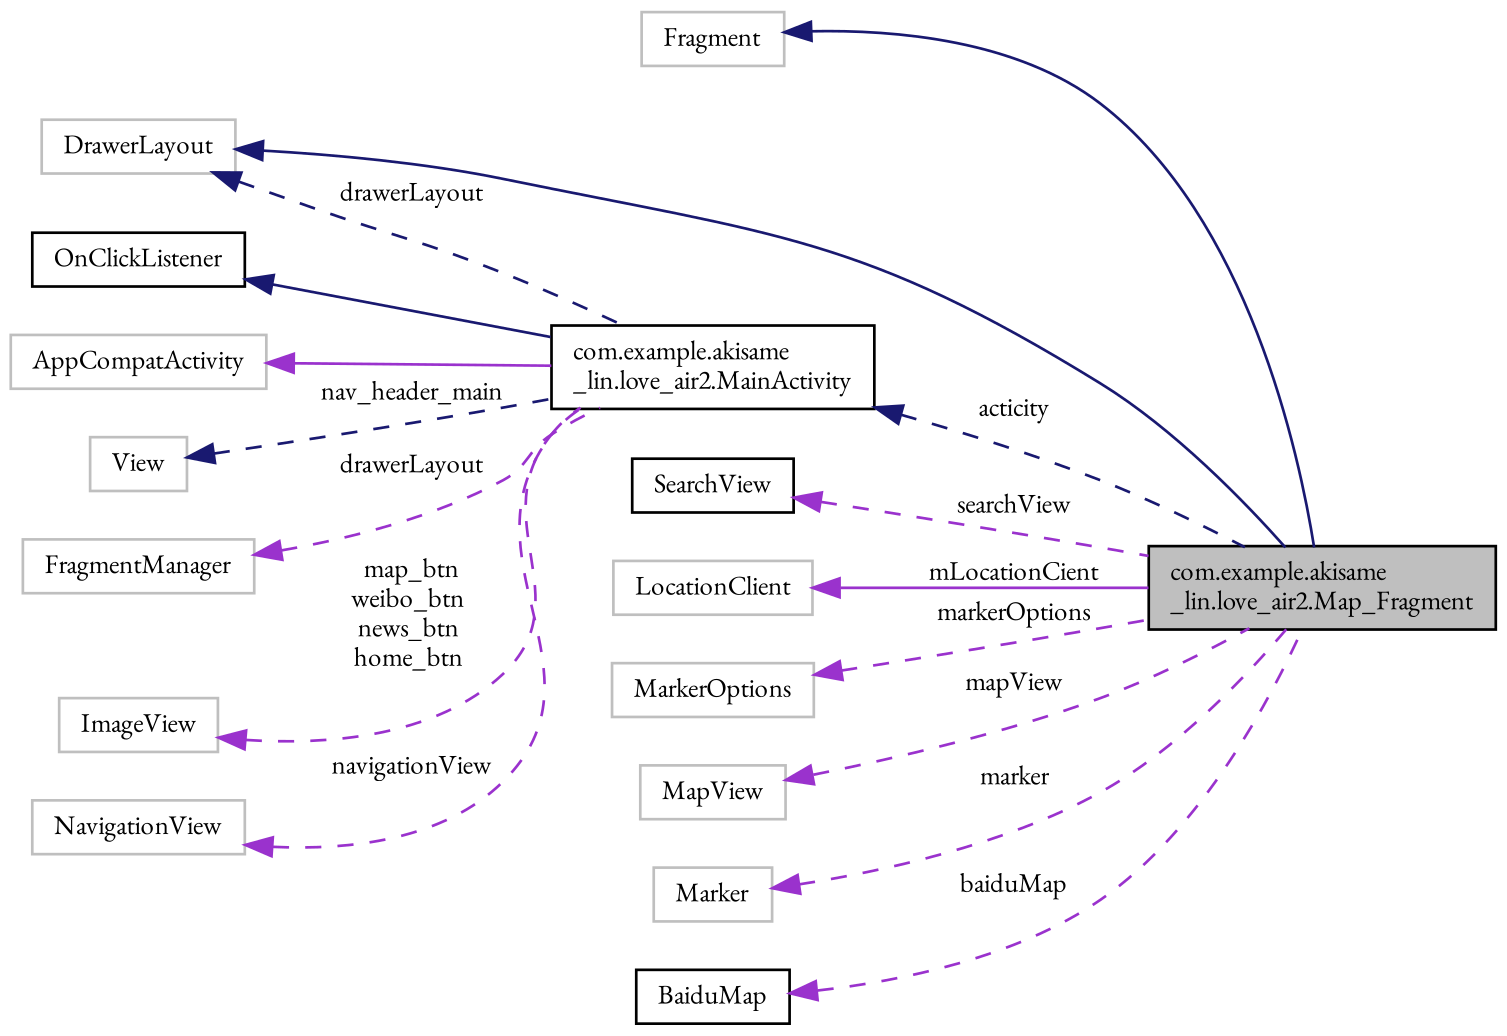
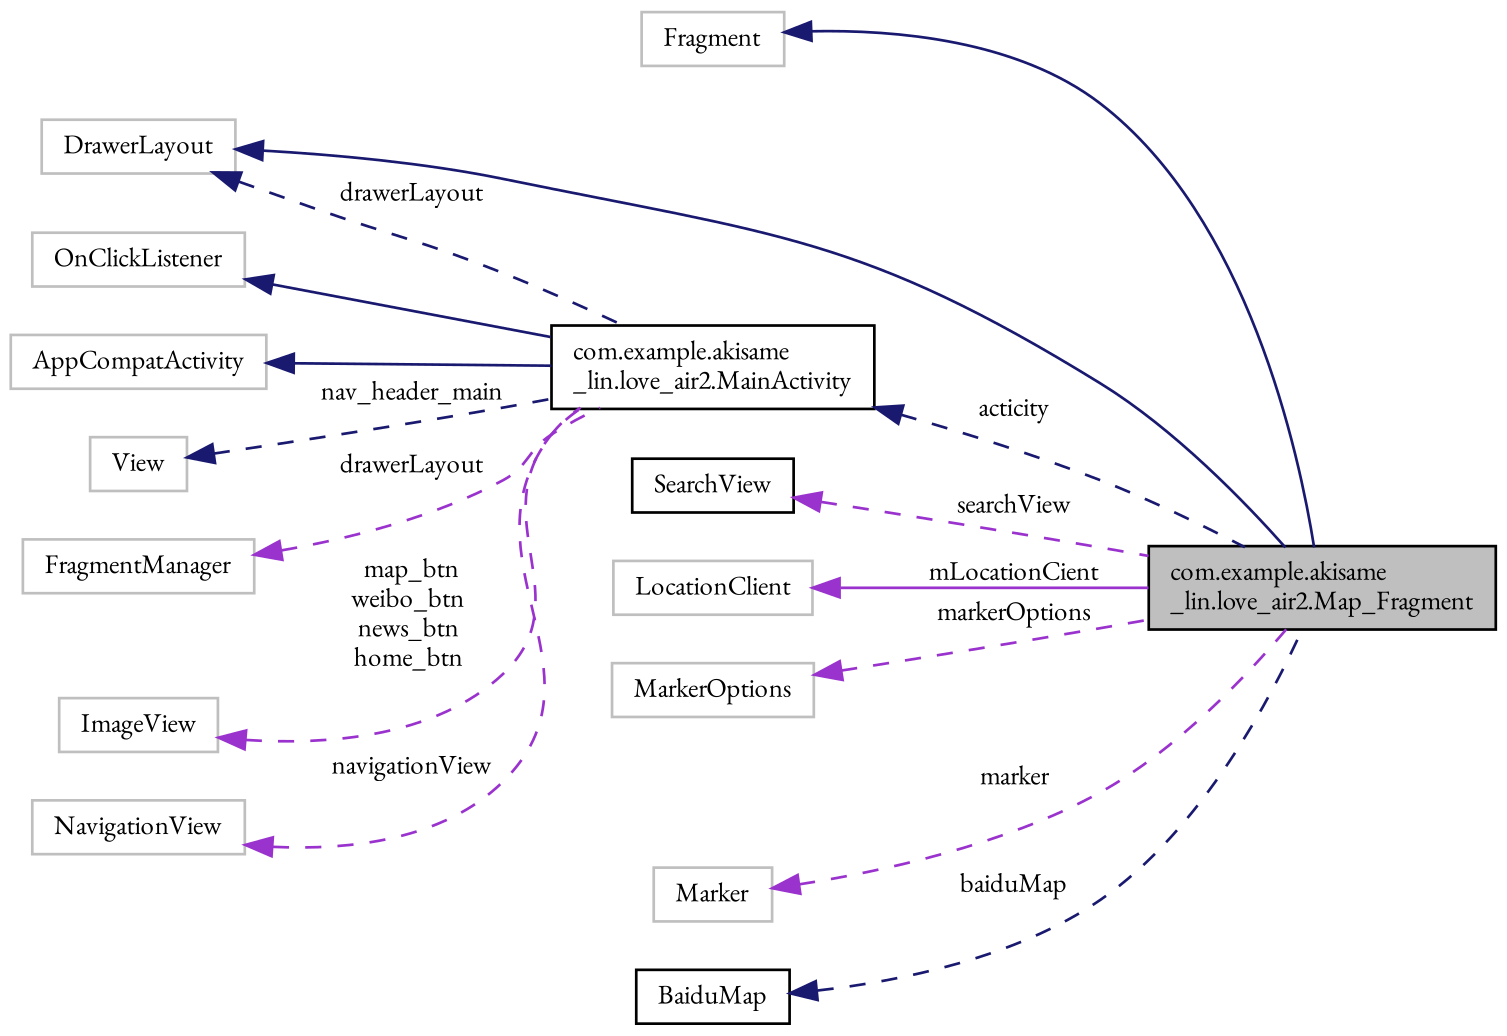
node "OnClickListener": color black -> grey75
edge "com.example.akisame _lin.love_air2.MainActivity" -> "AppCompatActivity": color darkorchid3 -> midnightblue
node "MapView": removed
edge "com.example.akisame _lin.love_air2.Map_Fragment" -> "BaiduMap": color darkorchid3 -> midnightblue
